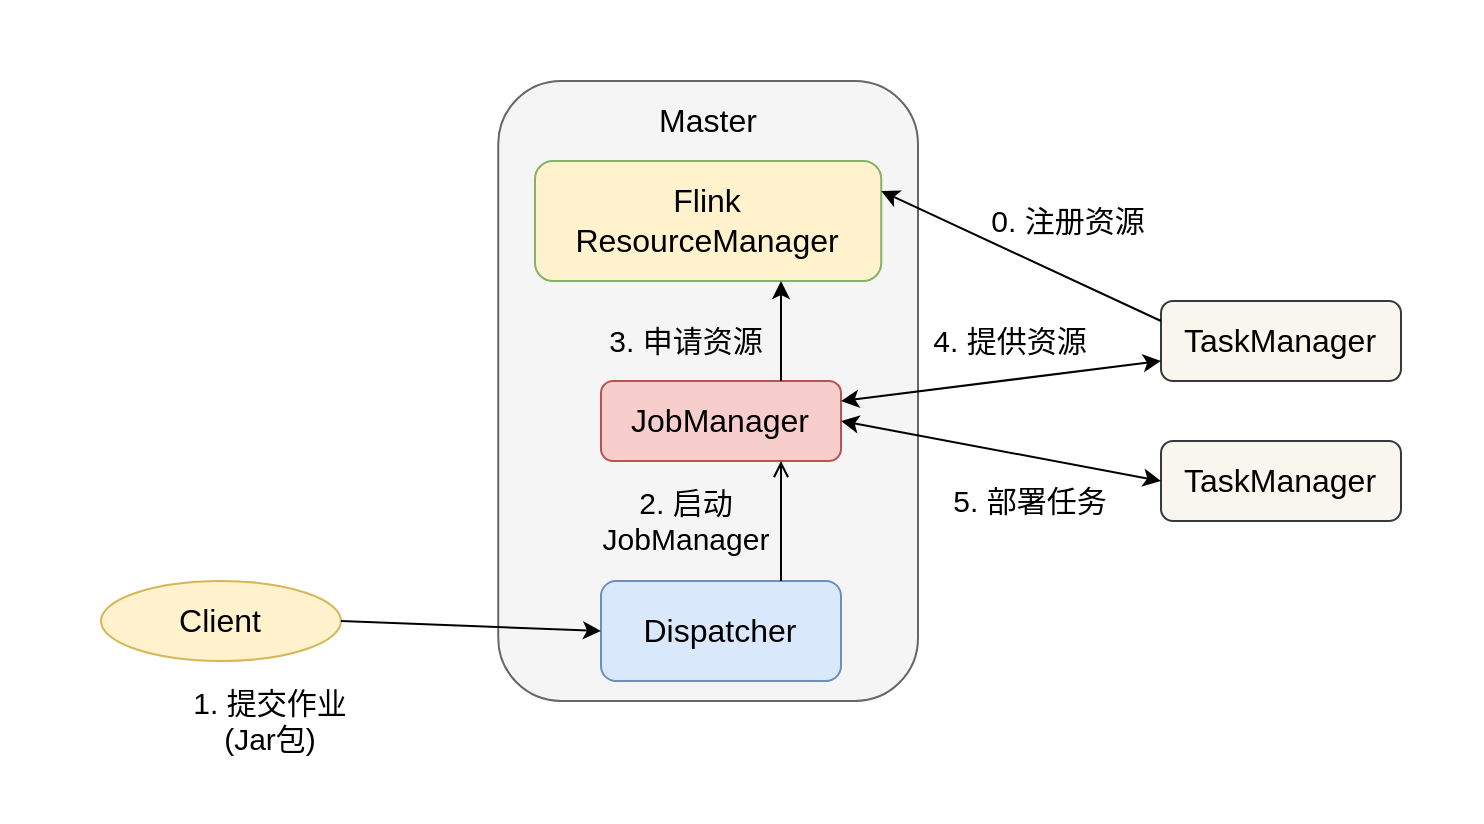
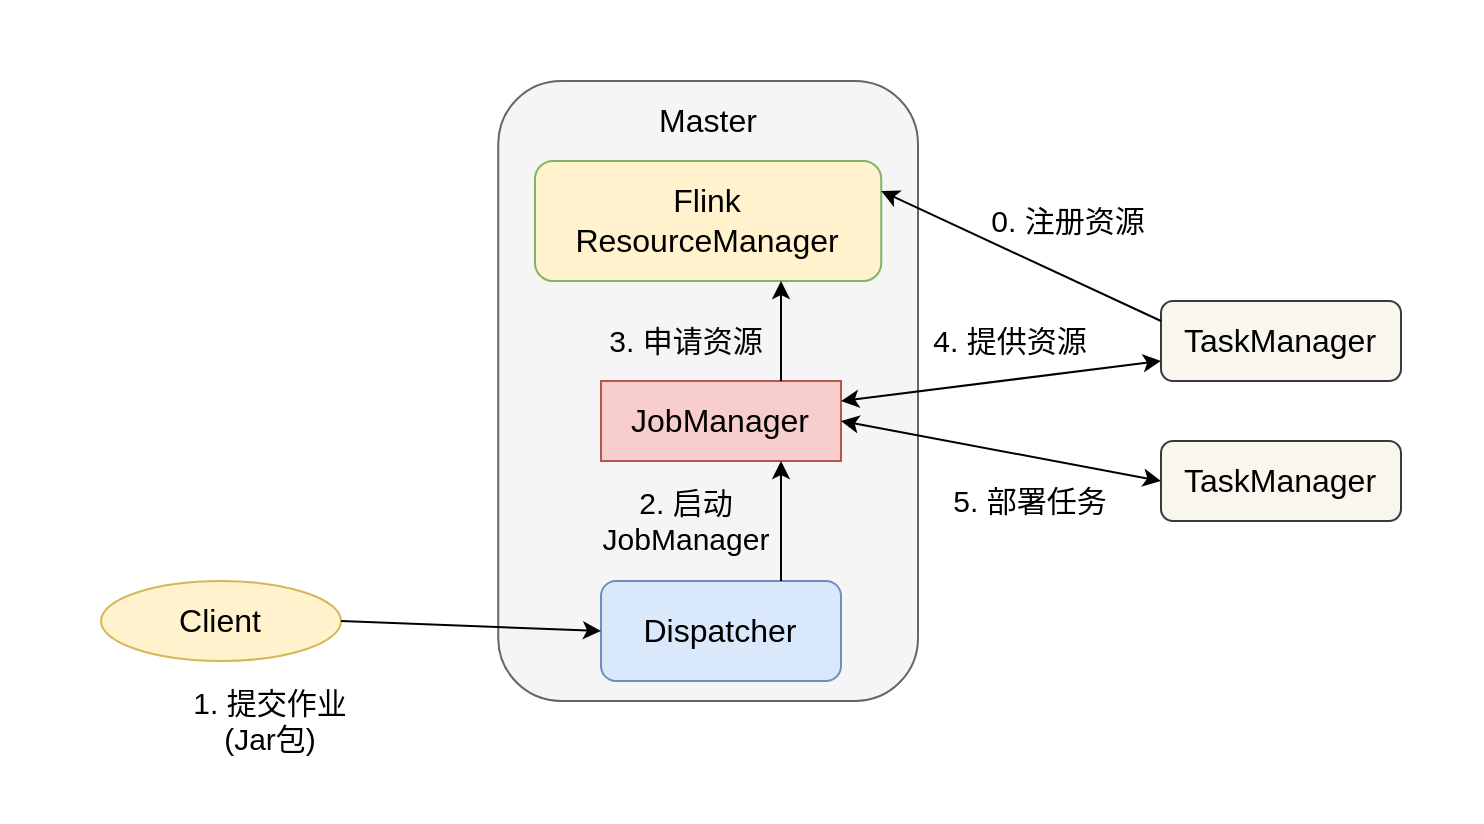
node "JobManager": shape rounded rectangle -> rectangle
edge "Dispatcher" -> "JobManager": arrowhead open -> classic
